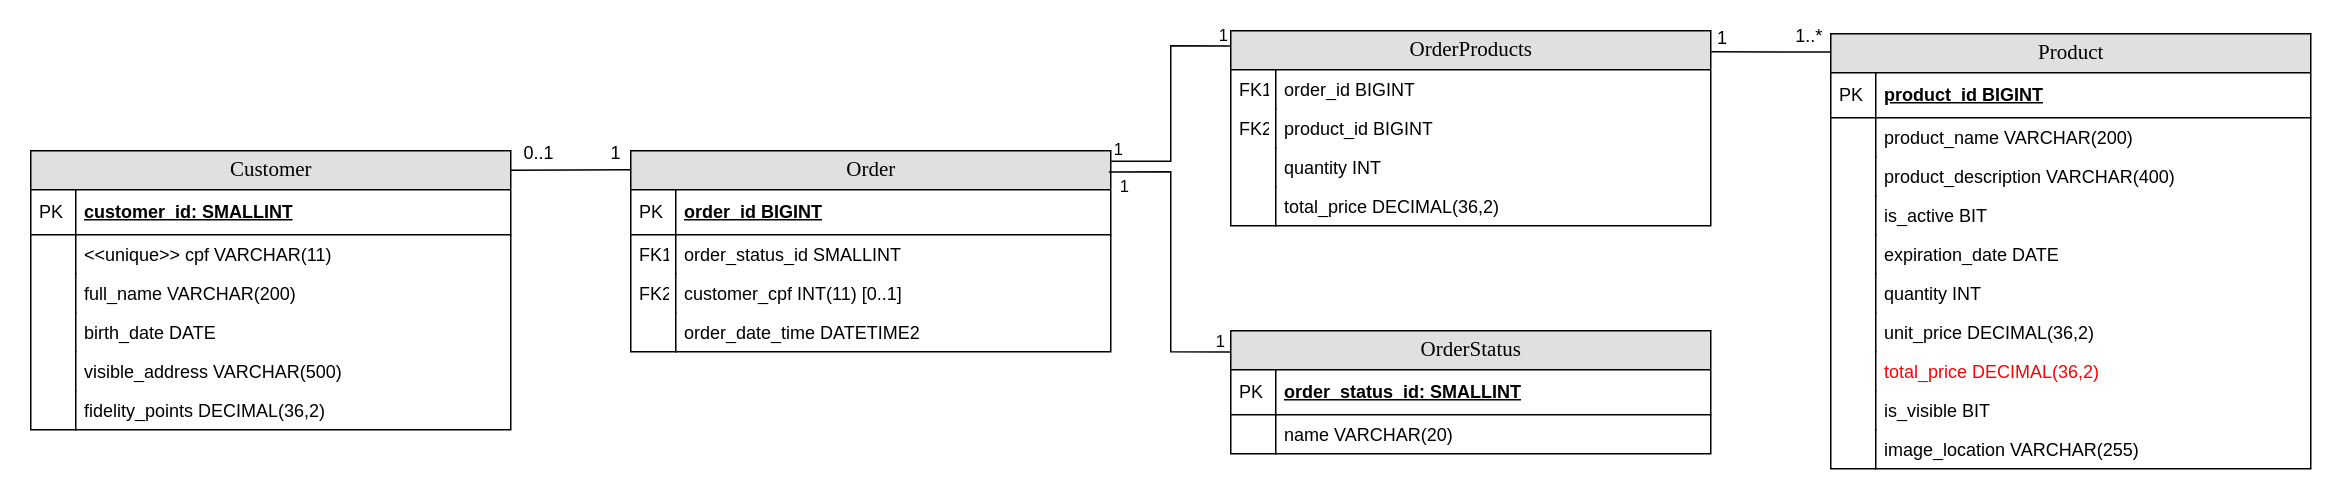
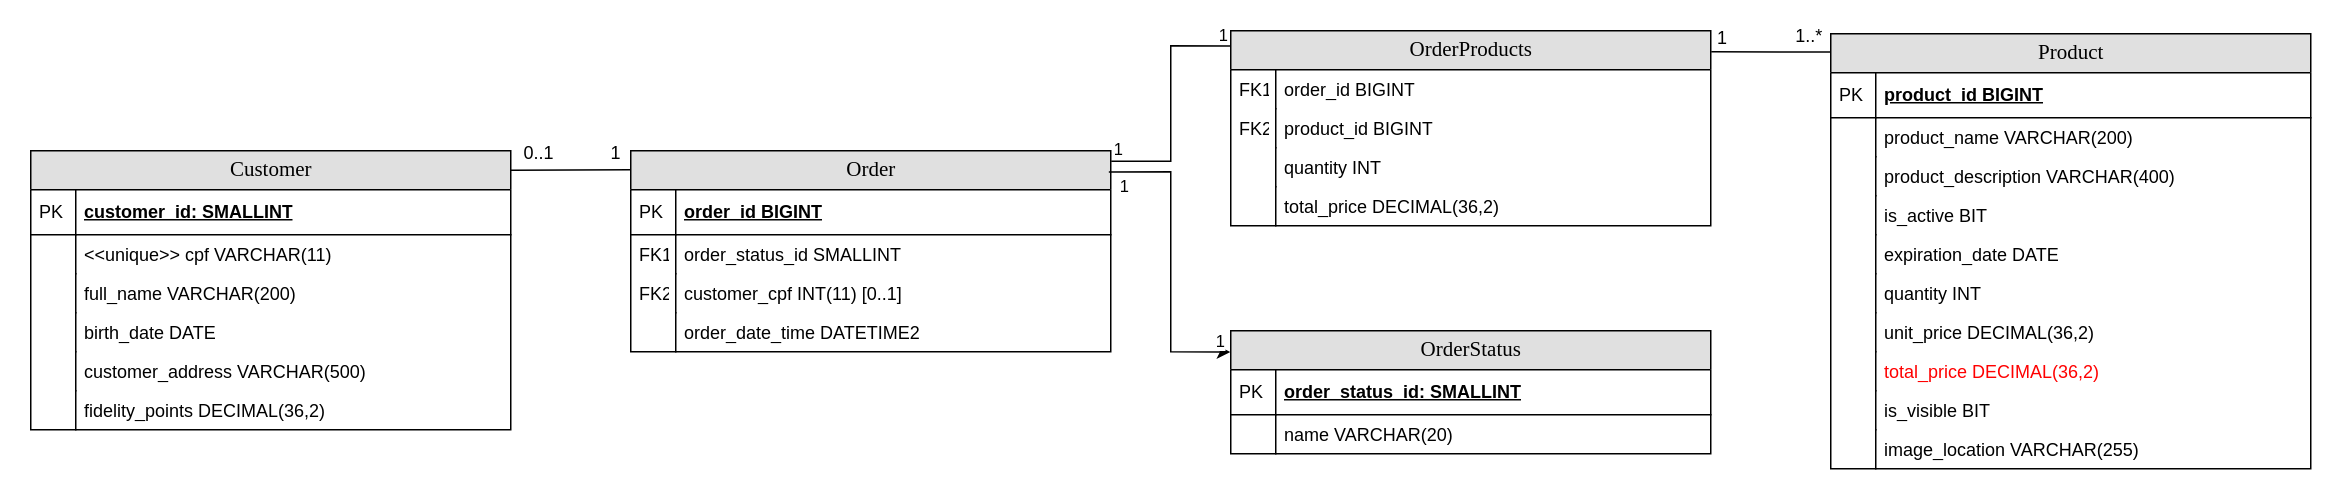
edge "Order" -- "OrderStatus": arrowhead none -> classic
node "visible_address VARCHAR(500)": label "visible_address VARCHAR(500)" -> "customer_address VARCHAR(500)"
